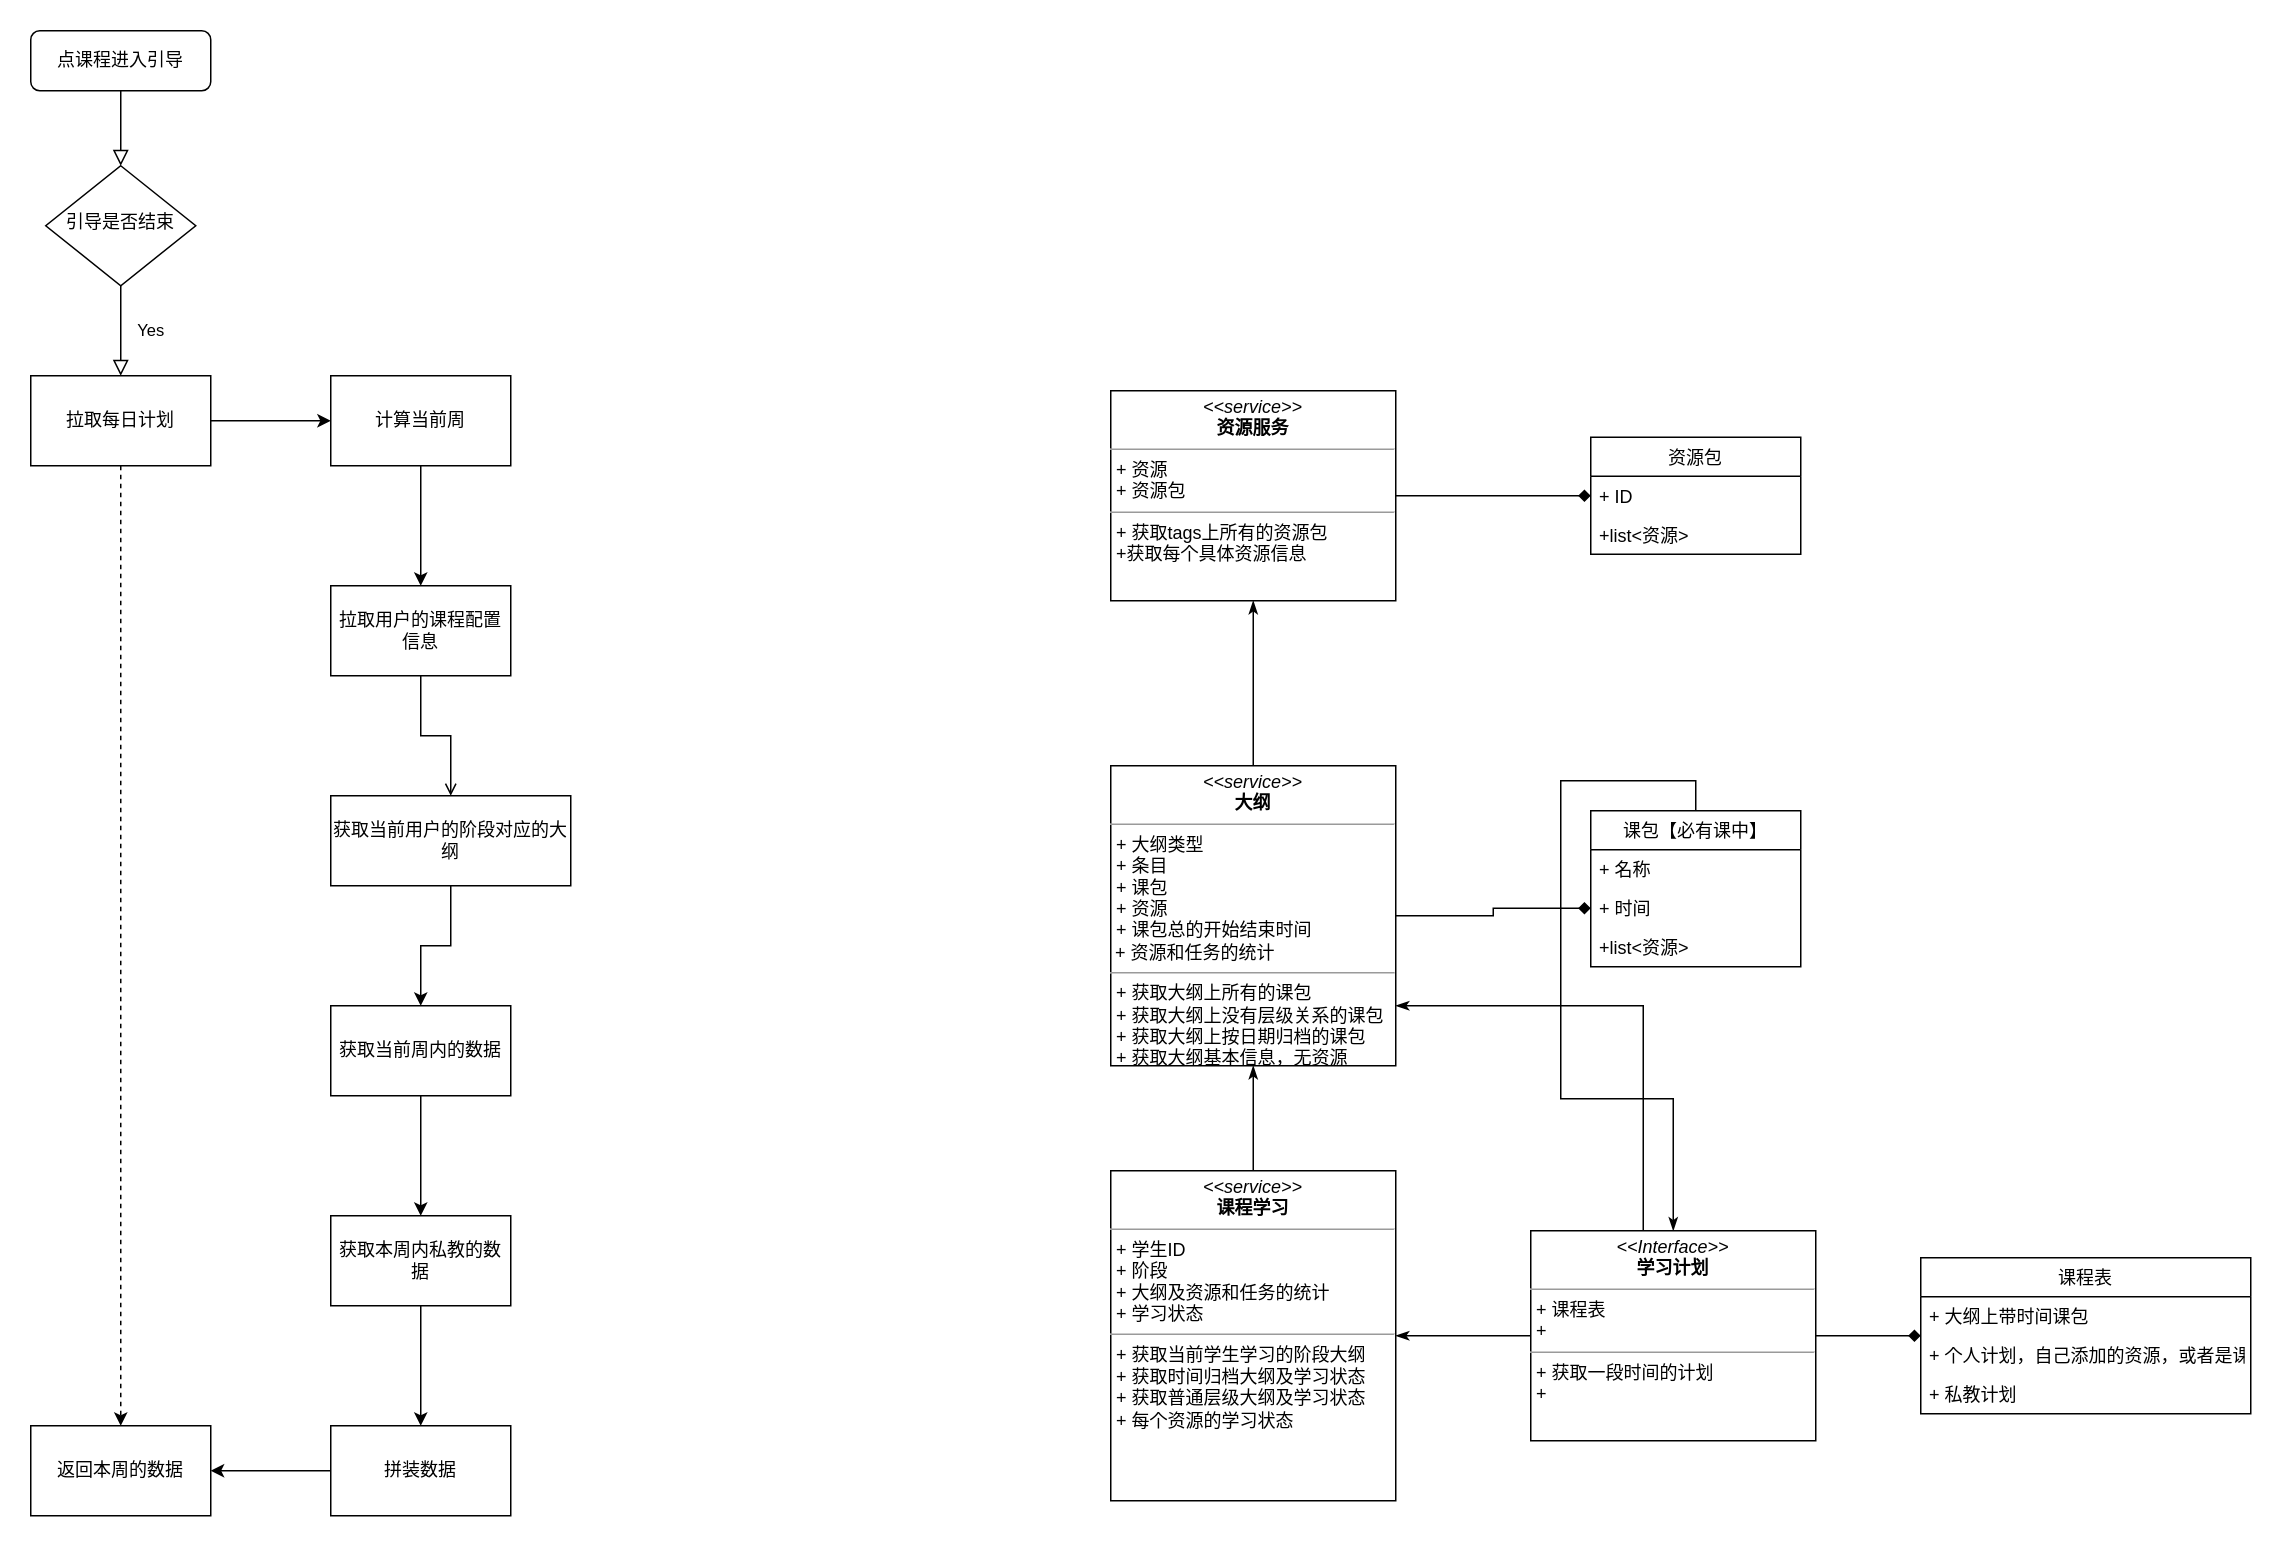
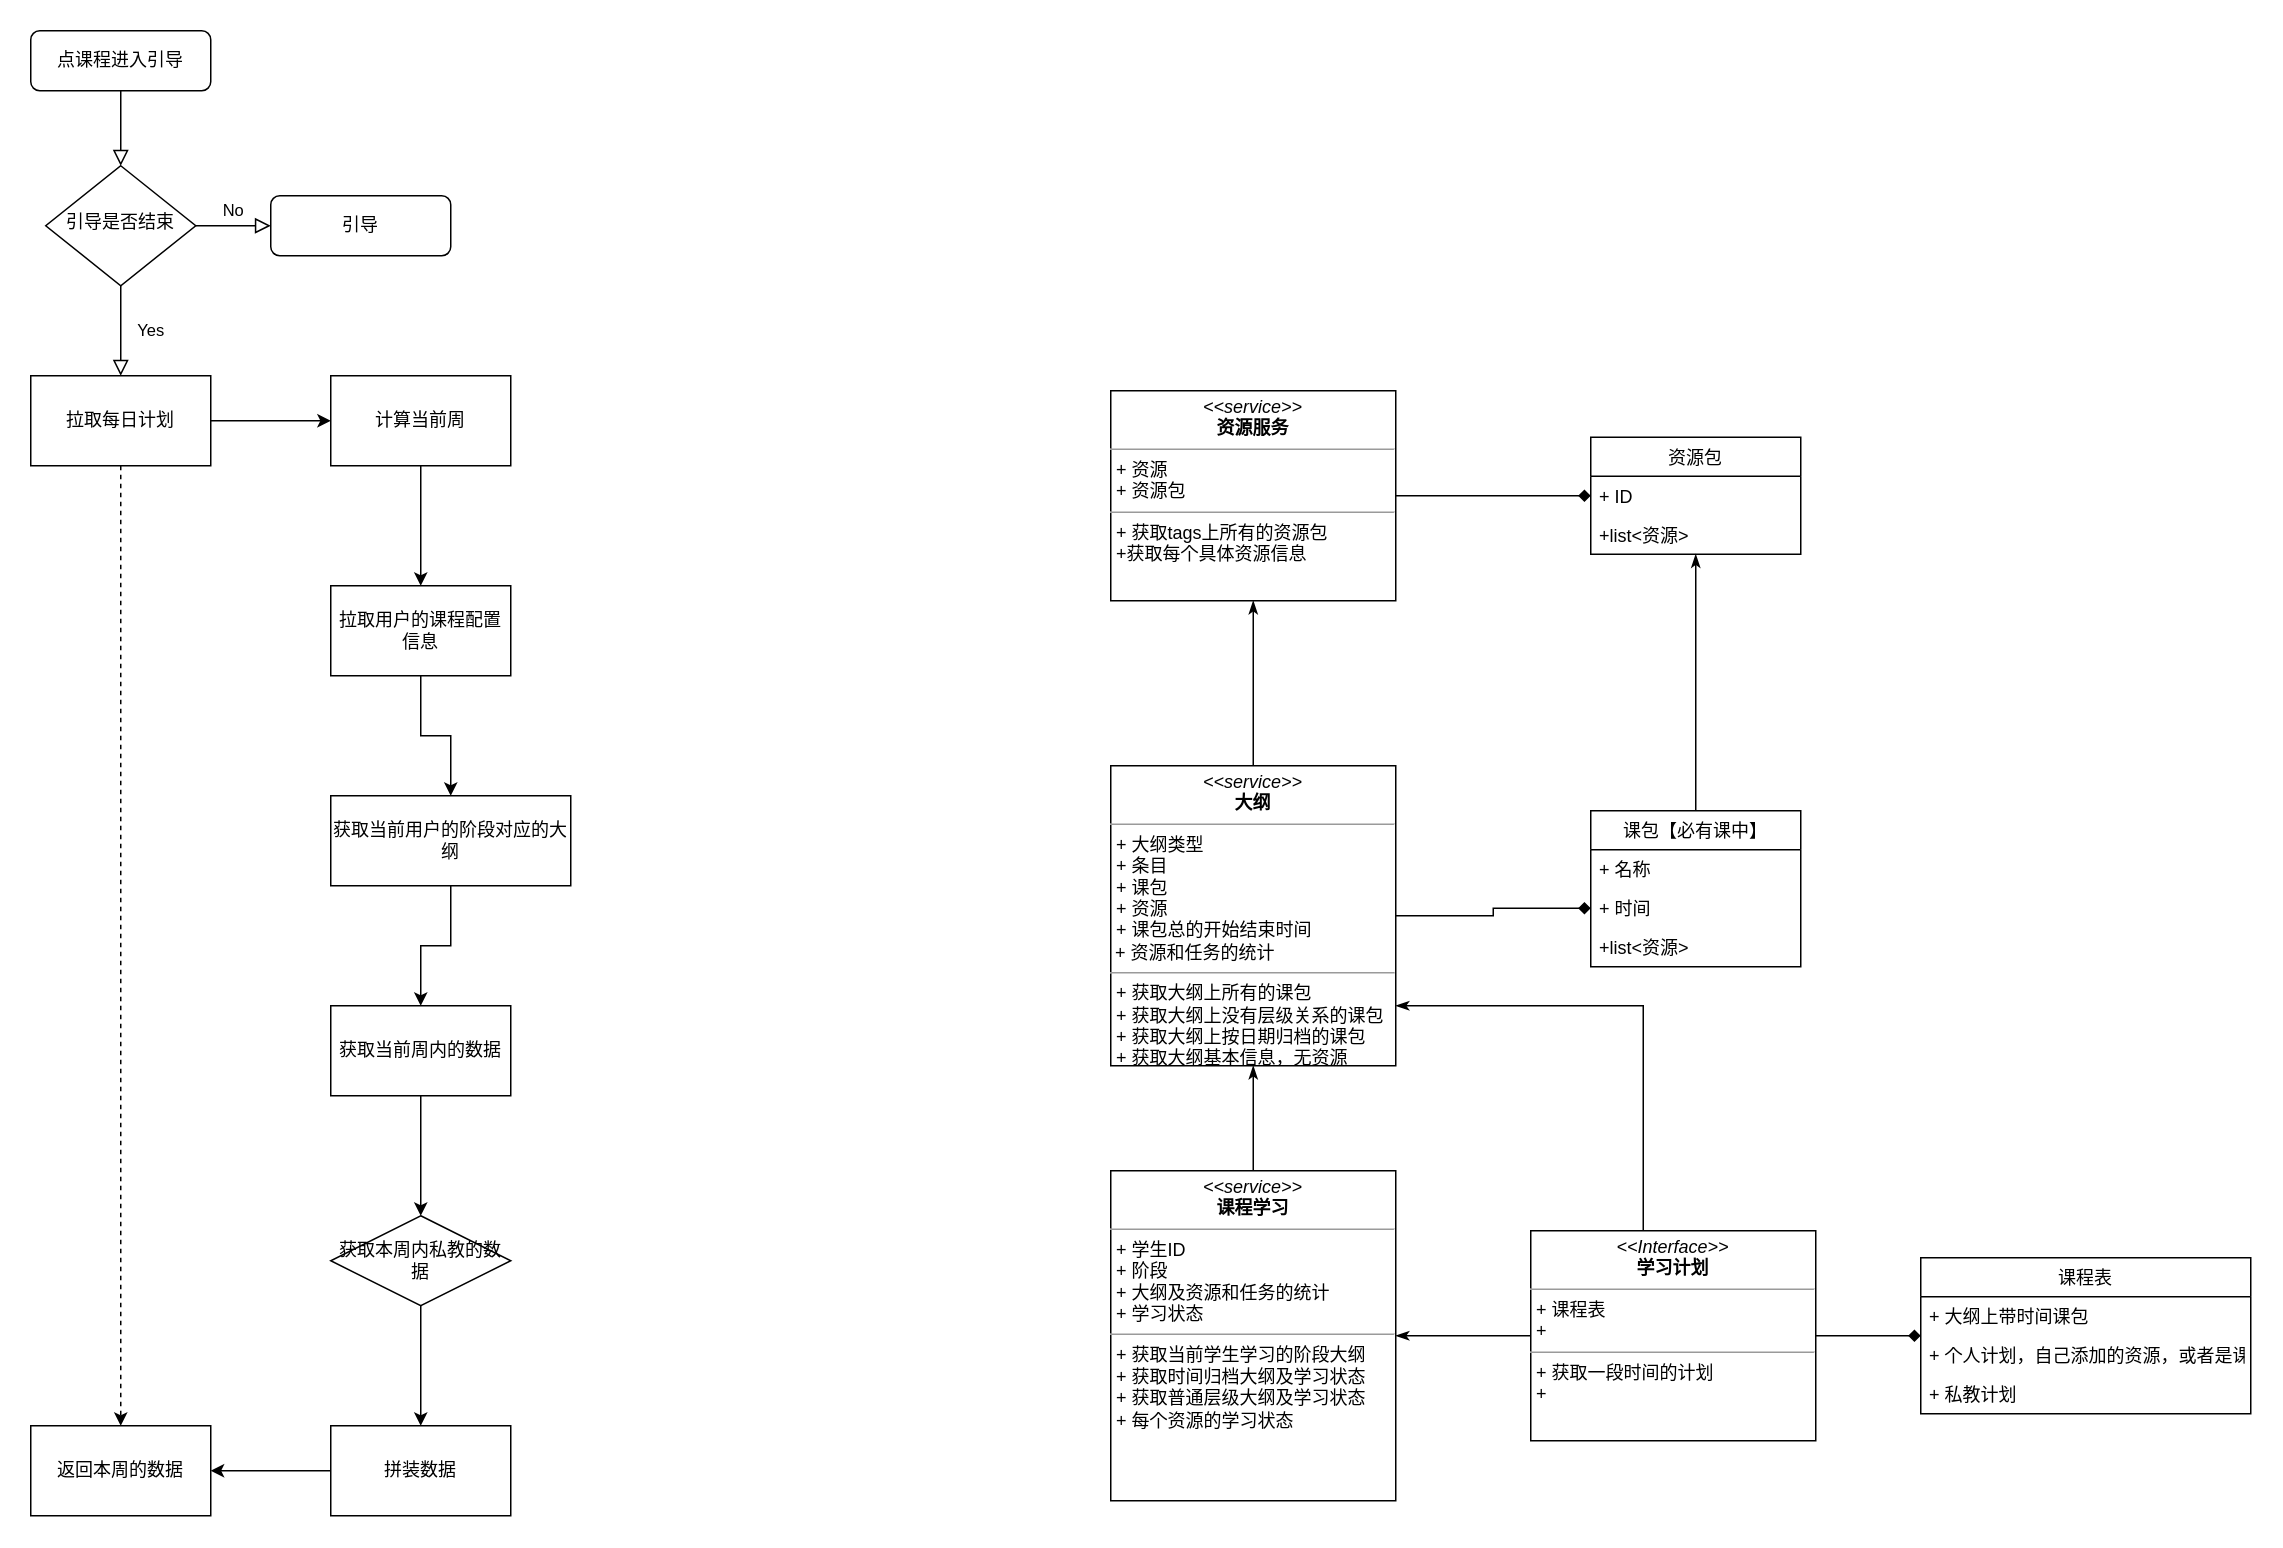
edge "引导是否结束" -> "引导": added, label "No"
node "引导": added
edge "拉取用户的课程配置信息" -> "获取当前用户的阶段对应的大纲": arrowhead open -> classic
edge "课包【必有课中】" -> "<<Interface>> 学习计划 + 课程表 + + 获取一段时间的计划 +": now "课包【必有课中】" -> "资源包"
node "获取本周内私教的数据": shape rectangle -> diamond
